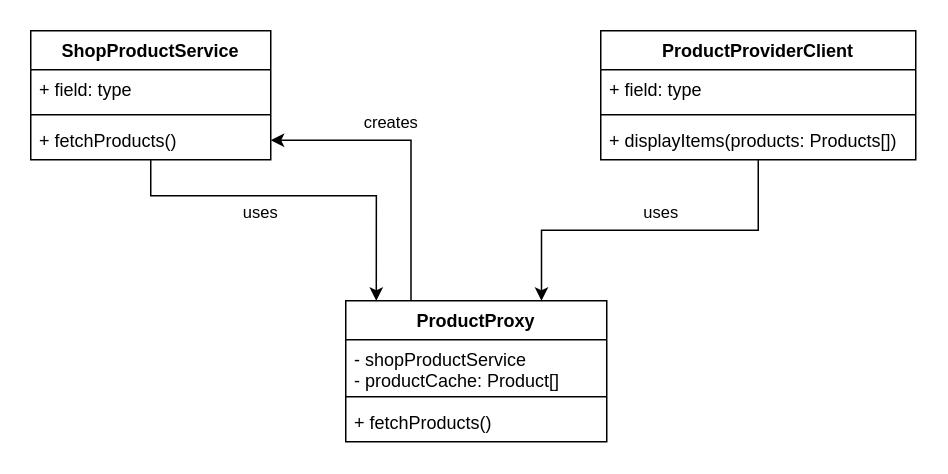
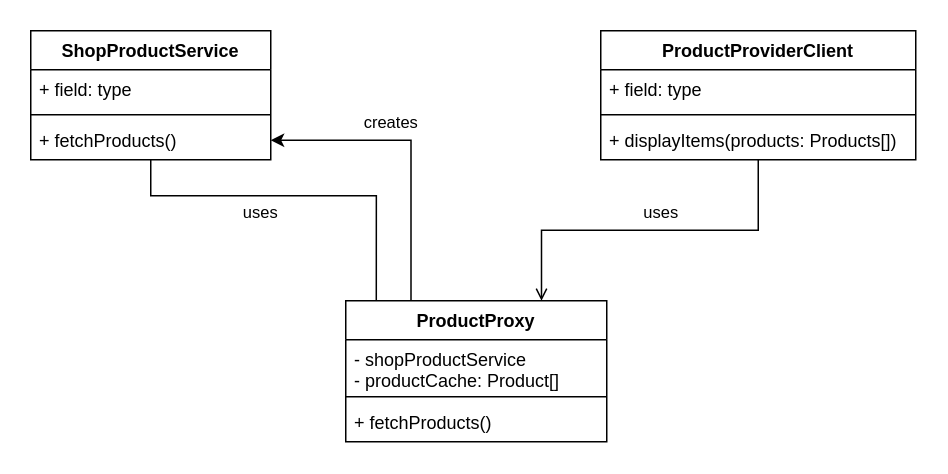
edge "ShopProductService" -> "ProductProxy": arrowhead classic -> none
edge "ProductProviderClient" -> "ProductProxy": arrowhead classic -> open
